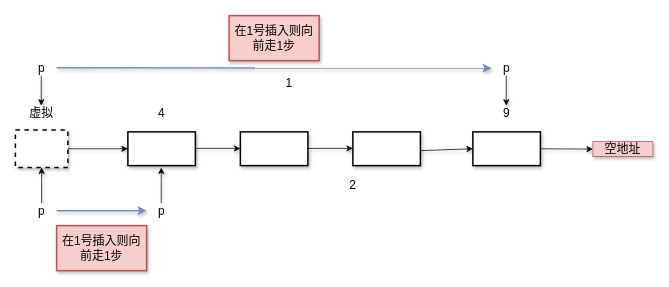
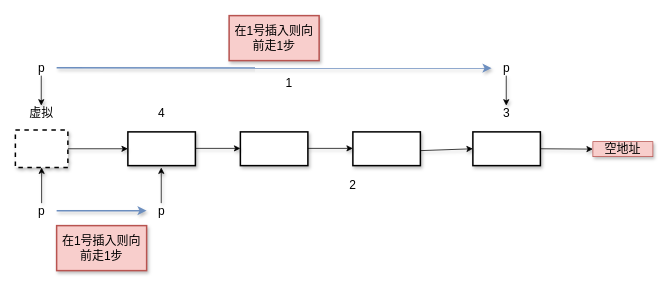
node "9": label "9" -> "3"
